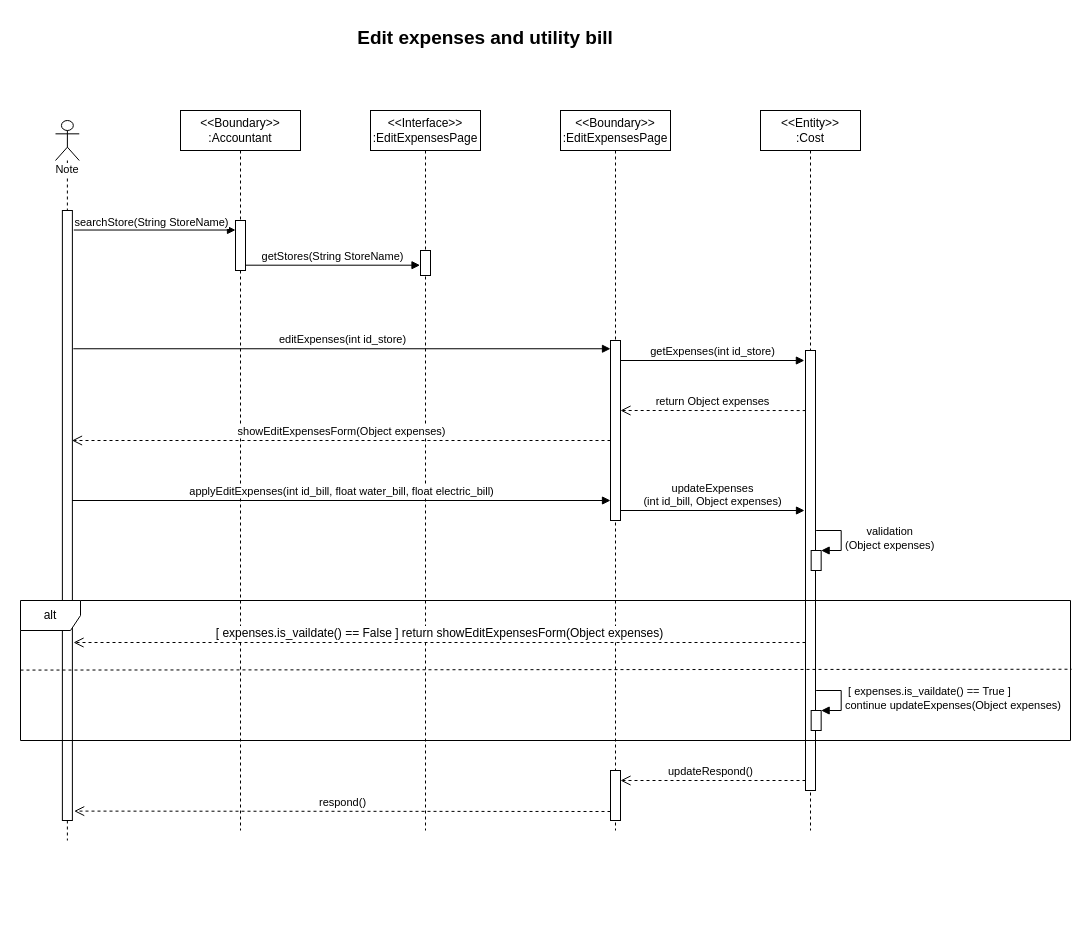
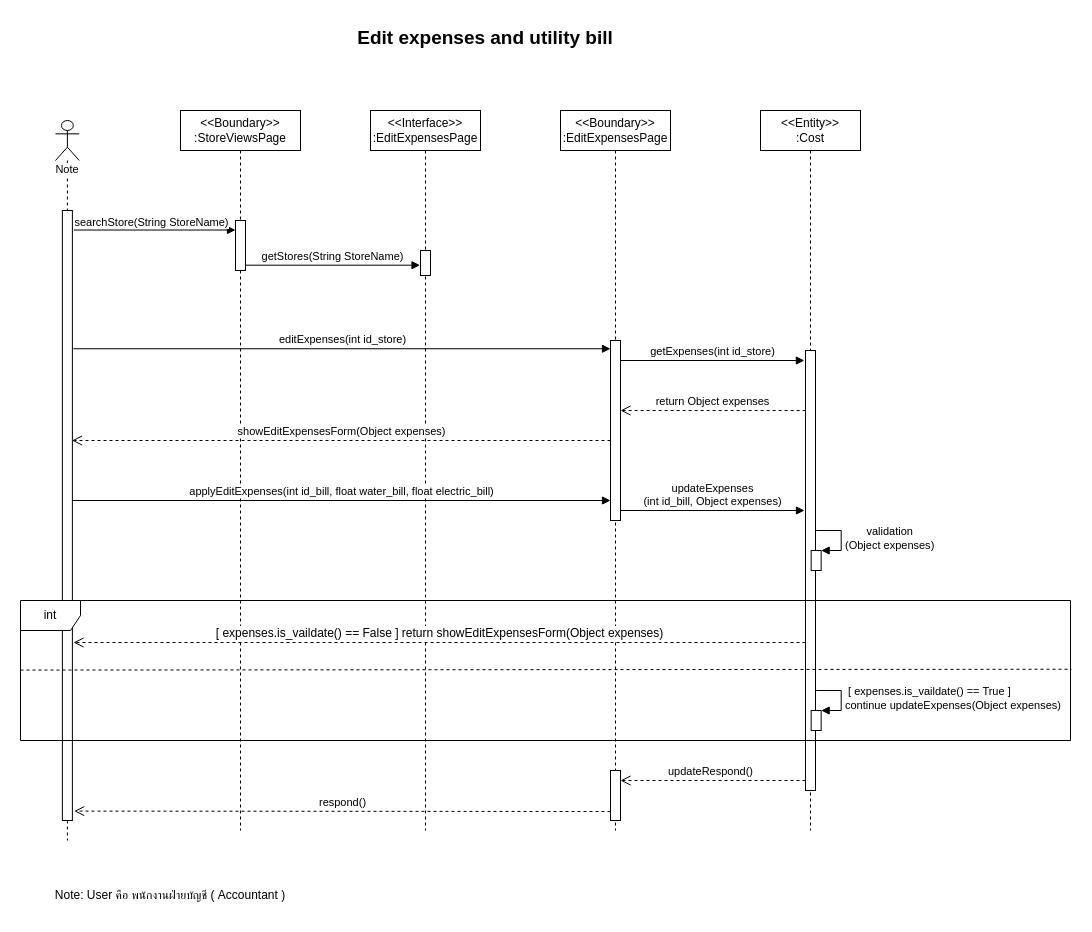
node "<<Boundary>> :Accountant": label "<<Boundary>> :Accountant" -> "<<Boundary>> :StoreViewsPage"
node "alt": label "alt" -> "int"
node "Note: User คือ พนักงานฝ่ายบัญชี ( Accountant )": added
